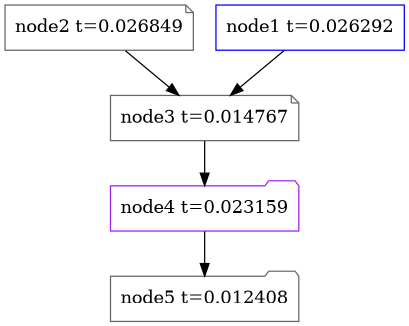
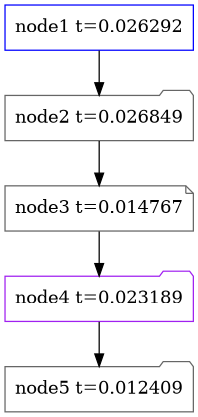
node "node2 t=0.026849": shape note -> folder
edge "node1 t=0.026292" -> "node3 t=0.014767": now "node1 t=0.026292" -> "node2 t=0.026849"
node "node4 t=0.023159": label "node4 t=0.023159" -> "node4 t=0.023189"
node "node5 t=0.012408": label "node5 t=0.012408" -> "node5 t=0.012409"
